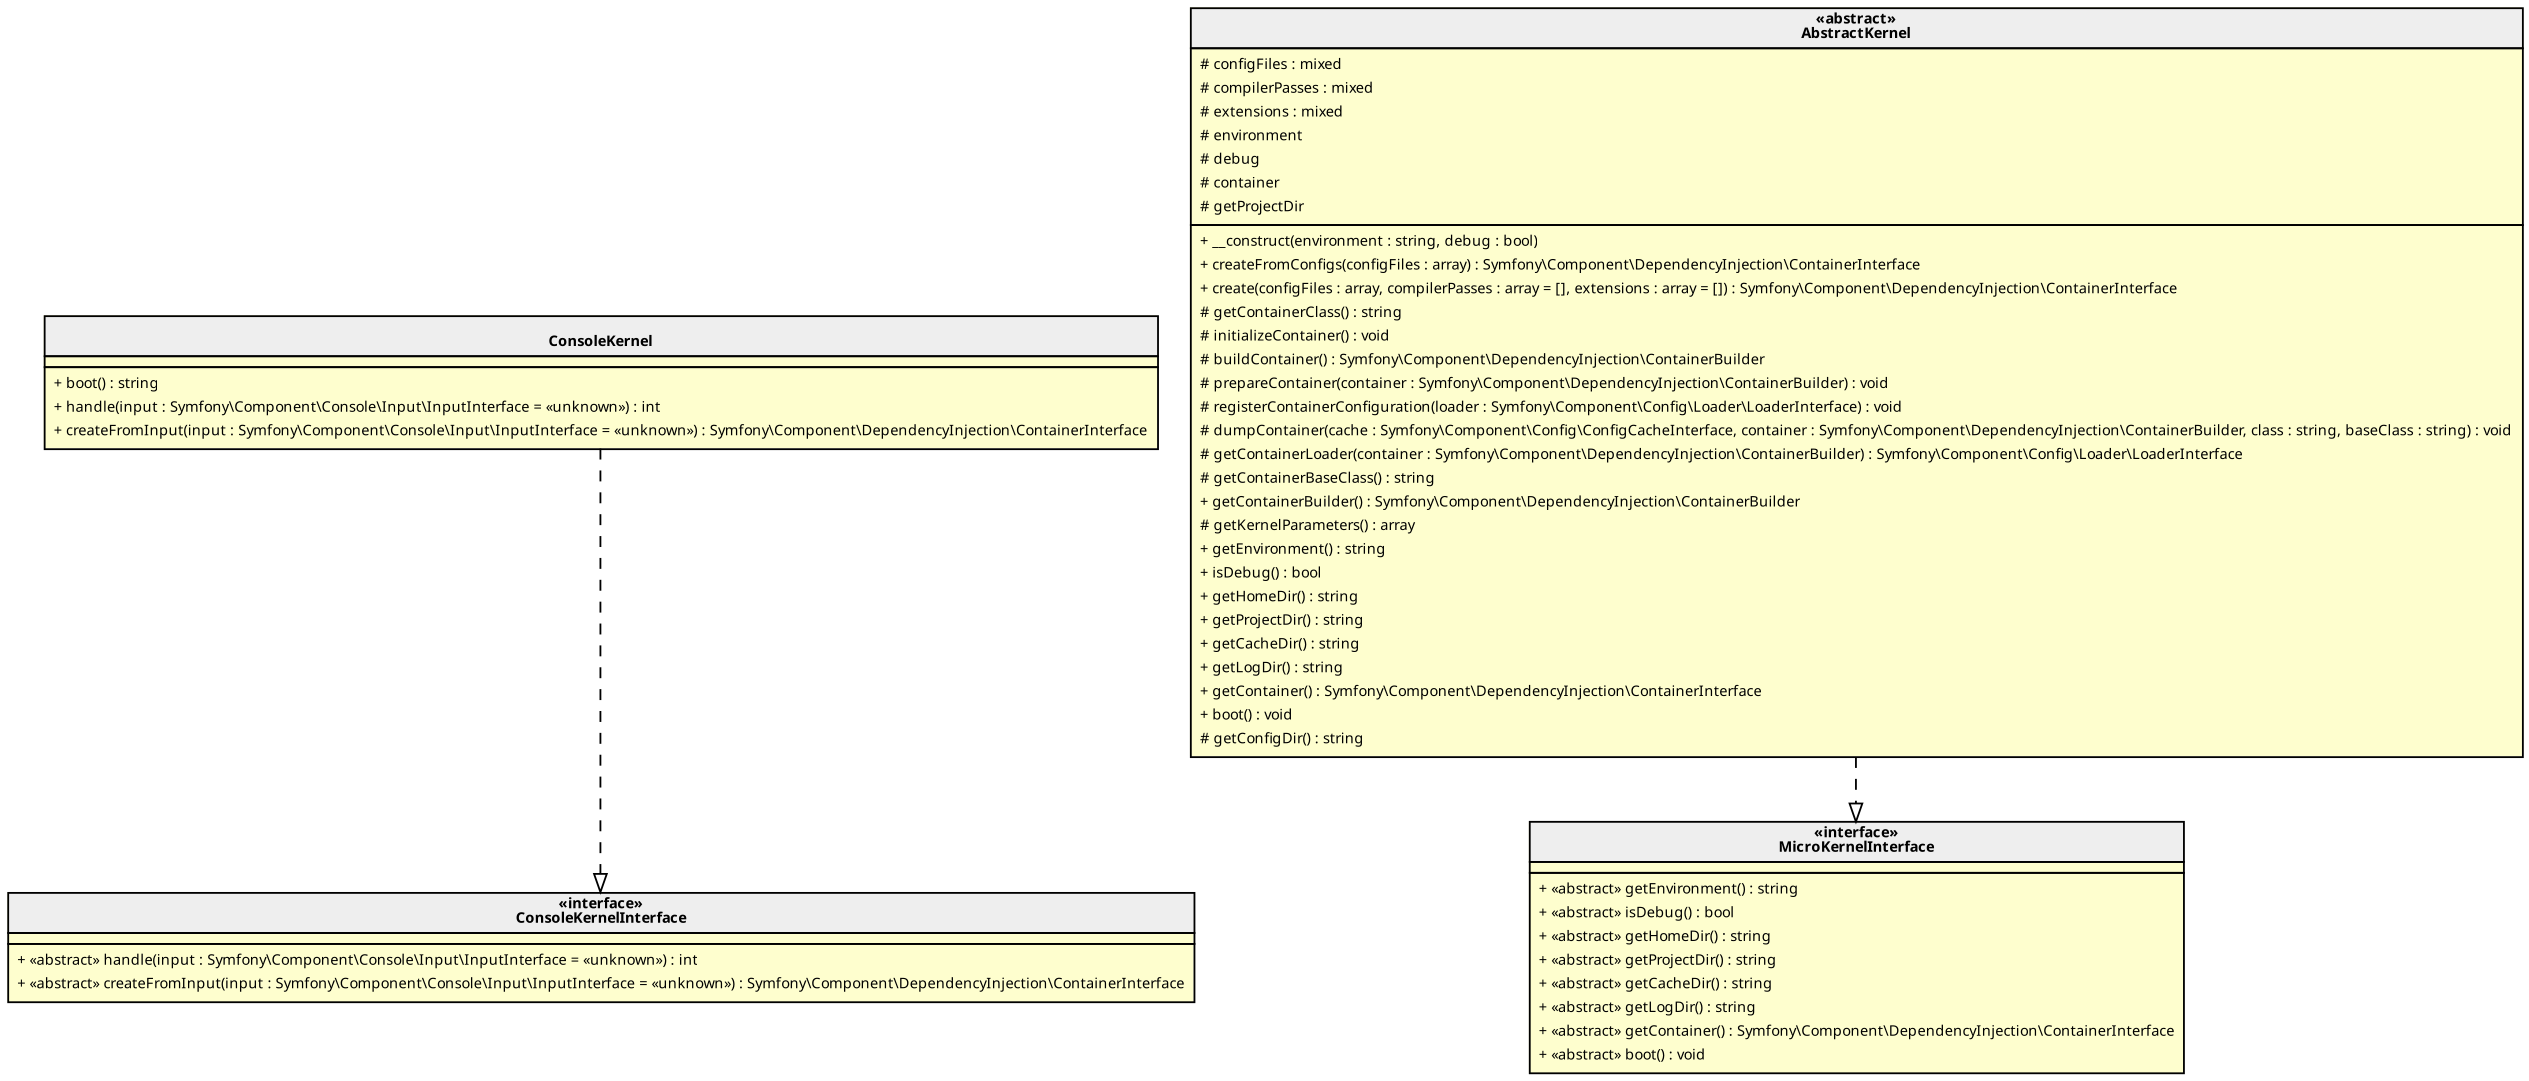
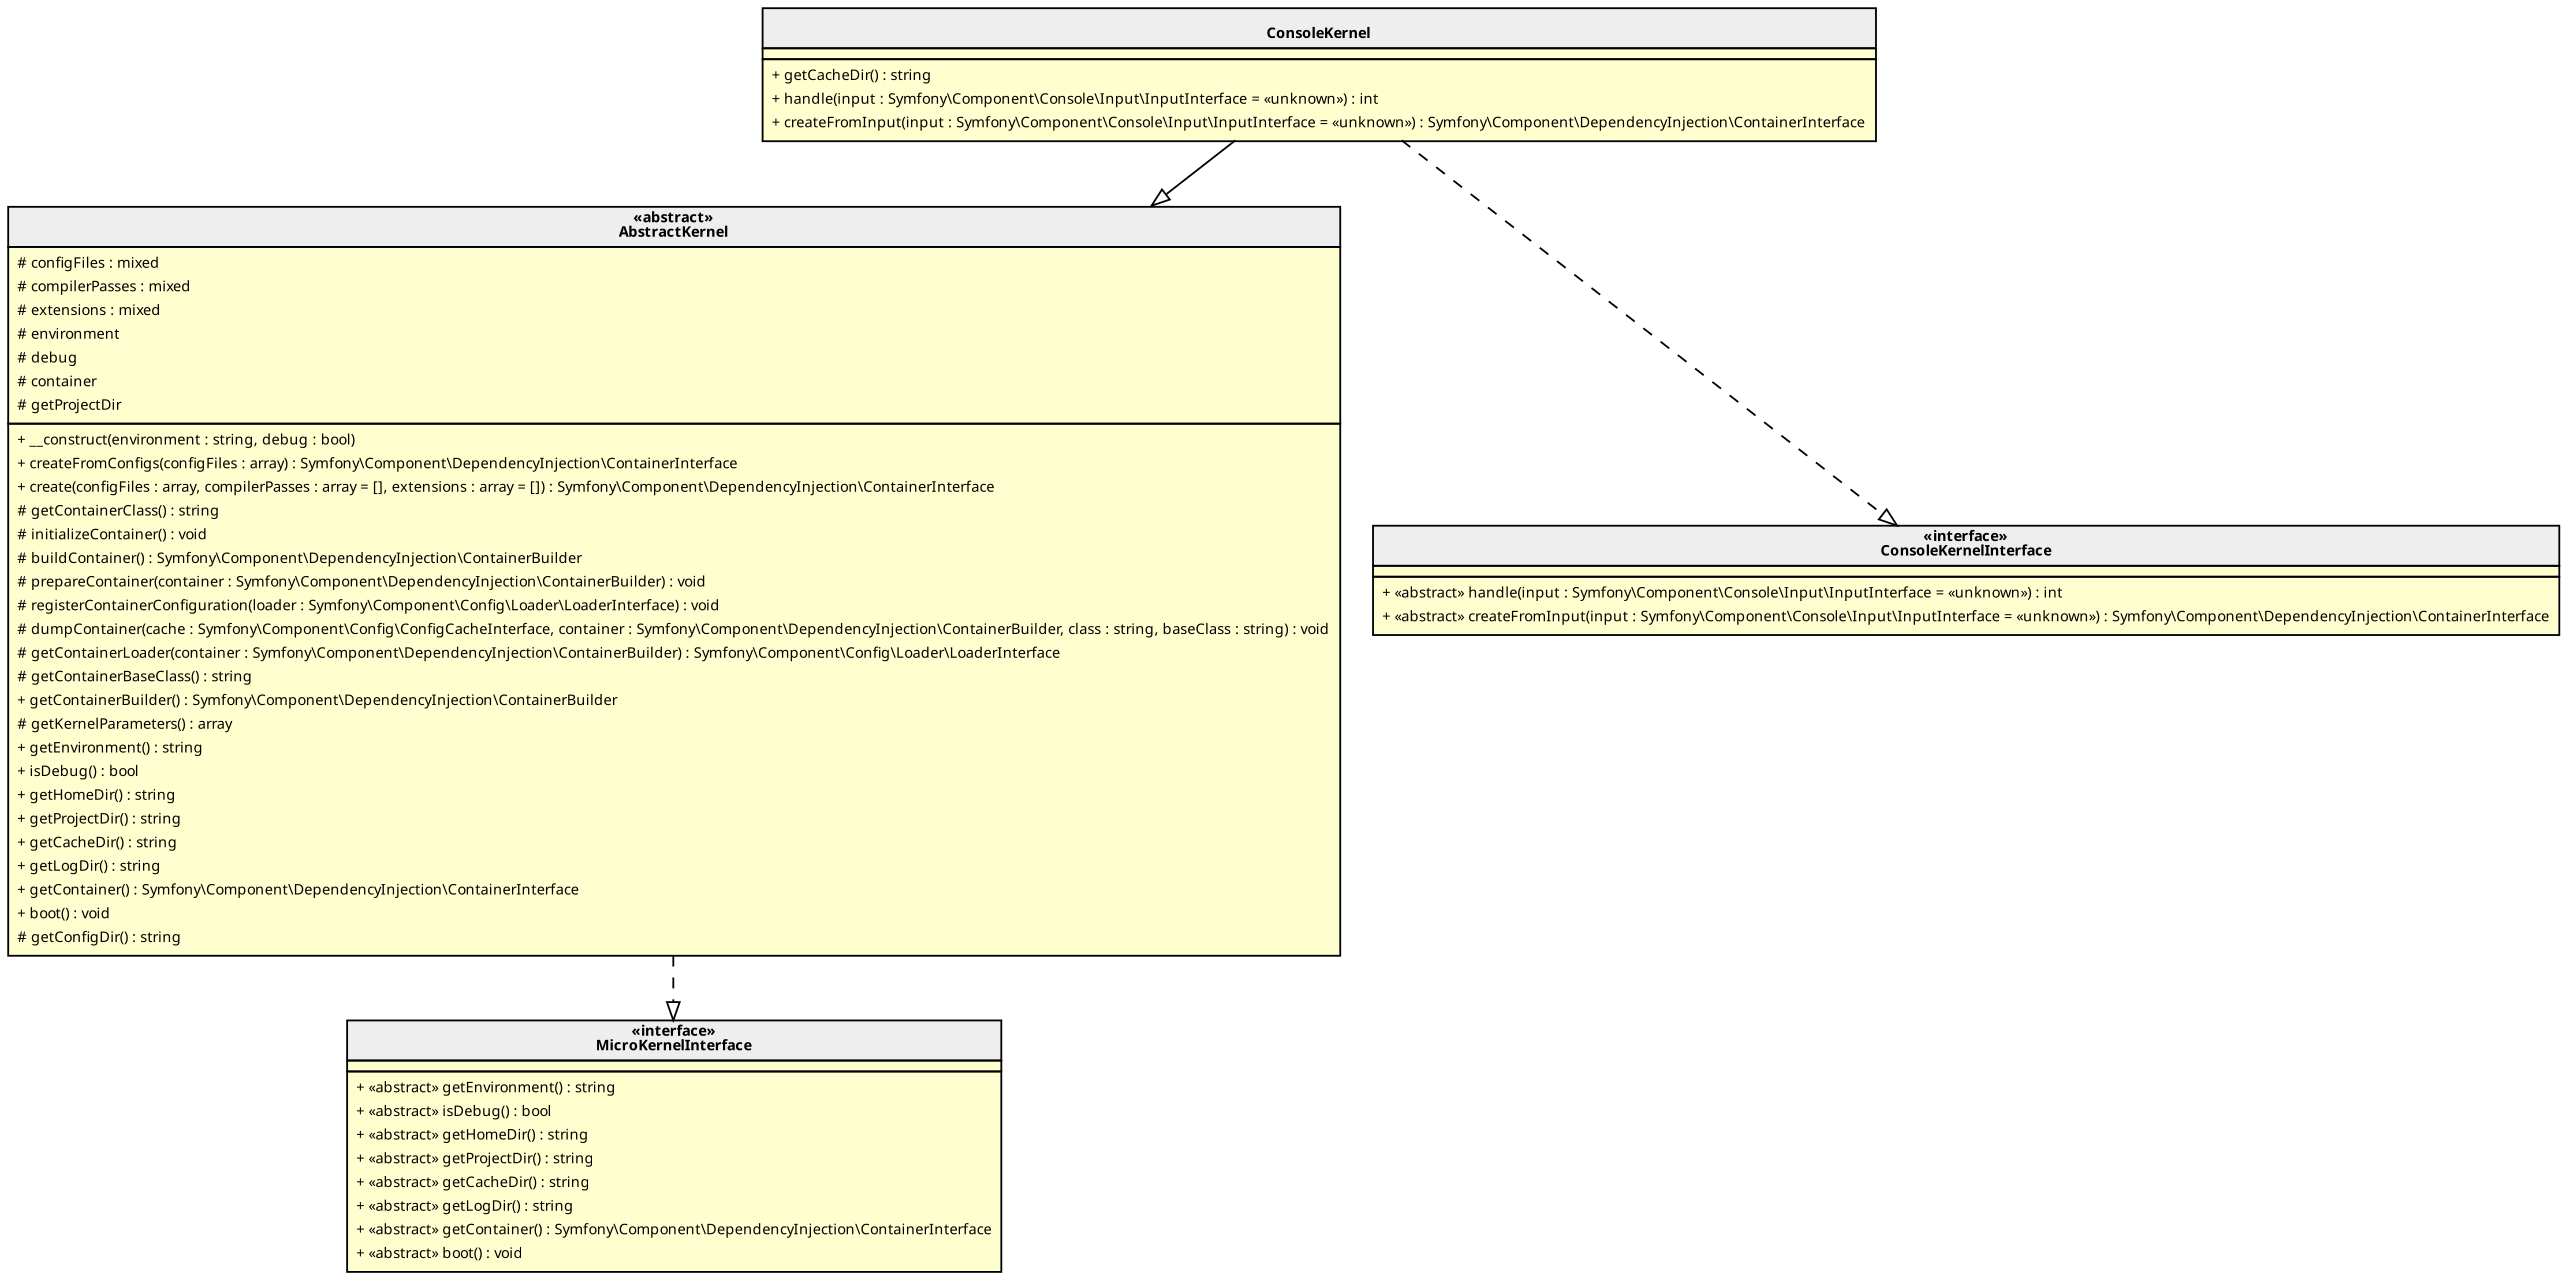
edge "ConsoleKernel" -> "AbstractKernel": added
node "ConsoleKernel": text "+ boot() : string" -> "+ getCacheDir() : string"
